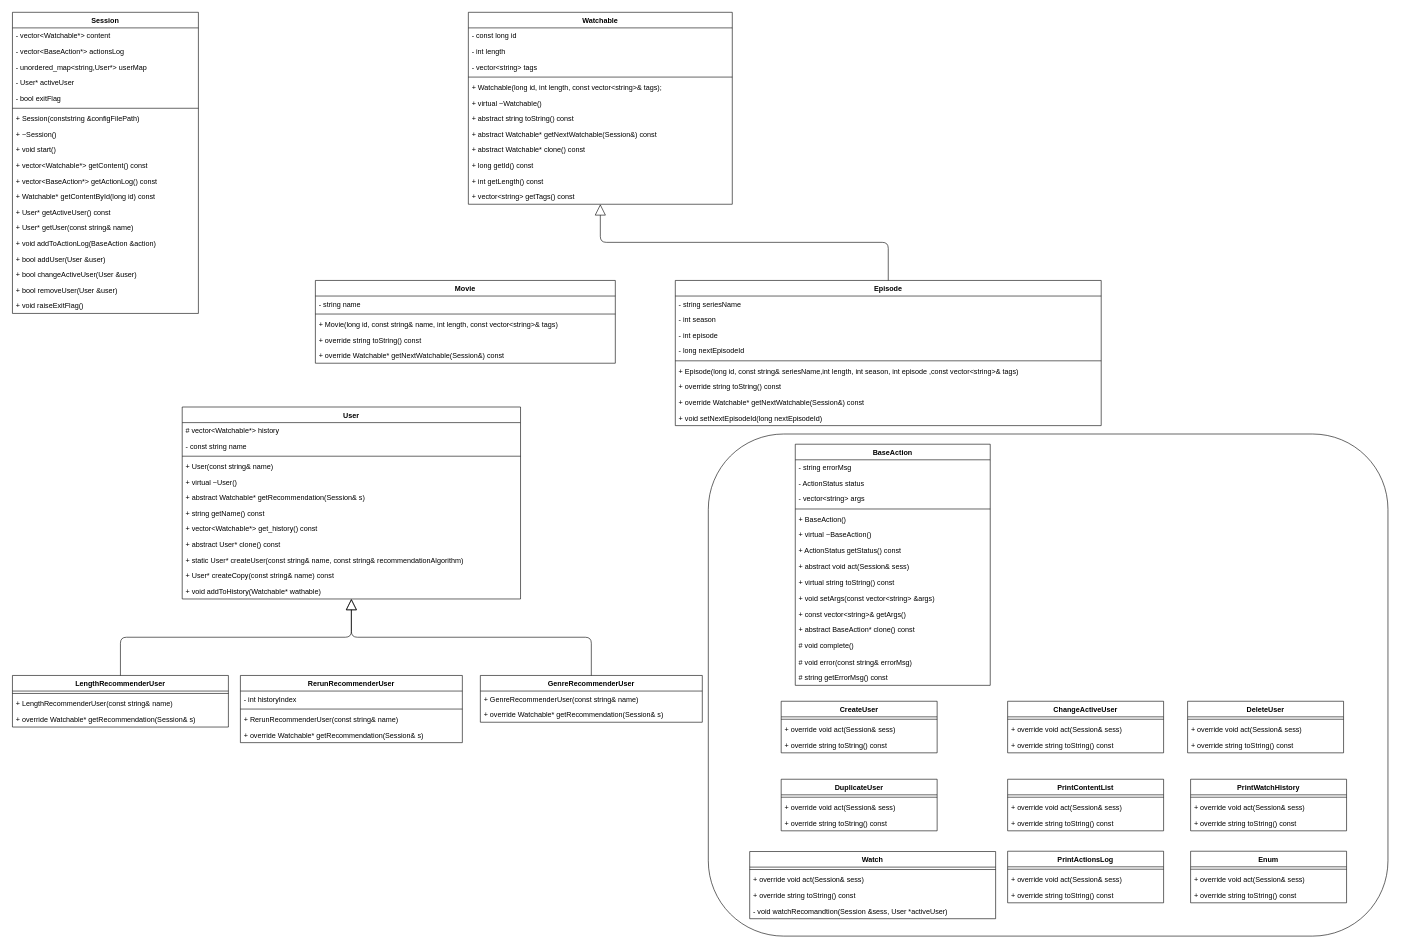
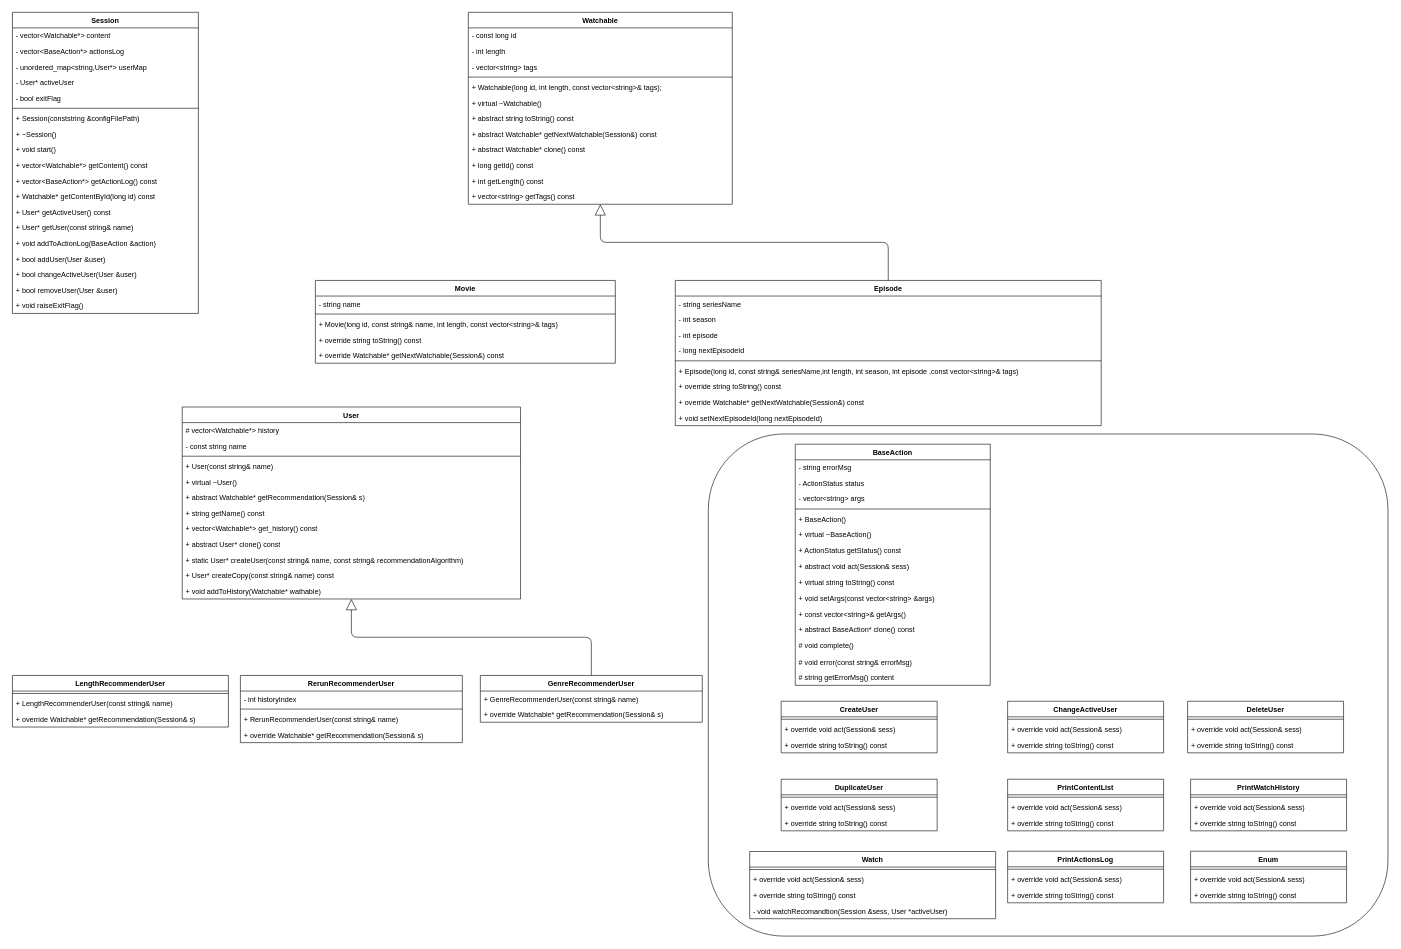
edge "LengthRecommenderUser" -> "User": removed
node "# string getErrorMsg() const": label "# string getErrorMsg() const" -> "# string getErrorMsg() content"
